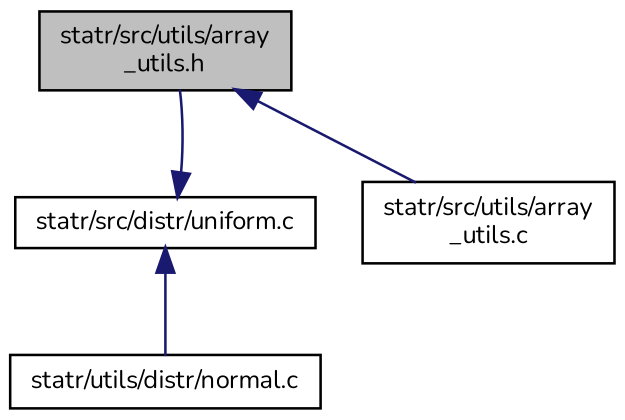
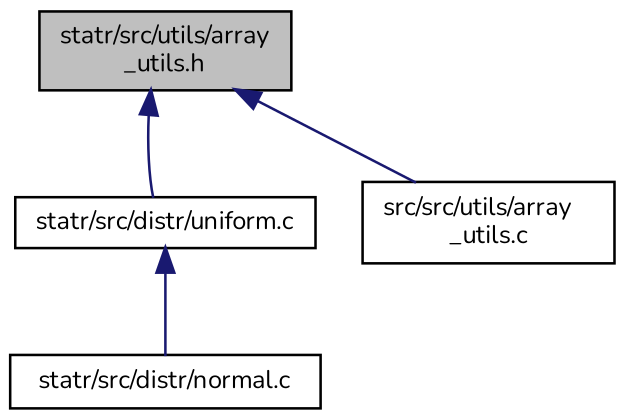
edge "statr/src/utils/array _utils.h" -> "statr/src/distr/uniform.c": reversed
node "statr/src/utils/array _utils.c": label "statr/src/utils/array _utils.c" -> "src/src/utils/array _utils.c"
node "statr/utils/distr/normal.c": label "statr/utils/distr/normal.c" -> "statr/src/distr/normal.c"
